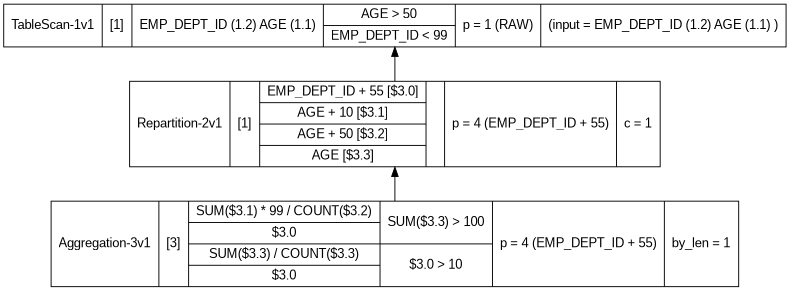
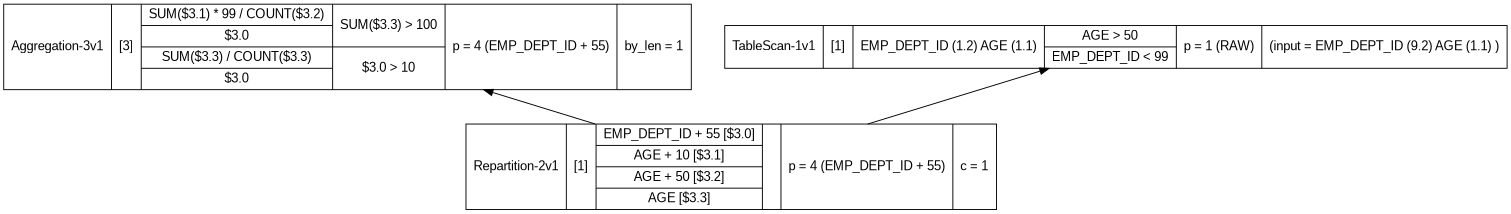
node "TableScan-1v1": text "(input = EMP_DEPT_ID (1.2) AGE (1.1) )" -> "(input = EMP_DEPT_ID (9.2) AGE (1.1) )"
edge "Aggregation-3v1" -> "Repartition-2v1": reversed
